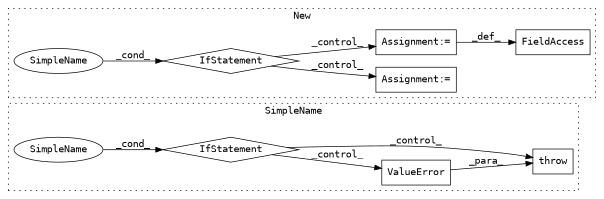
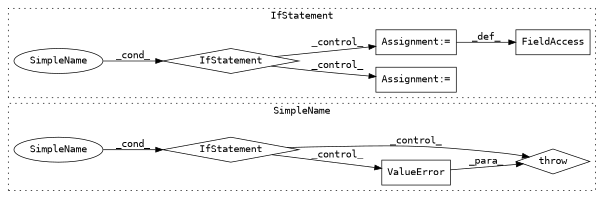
cluster "New": label "New" -> "IfStatement"
node "throw": shape box -> diamond
